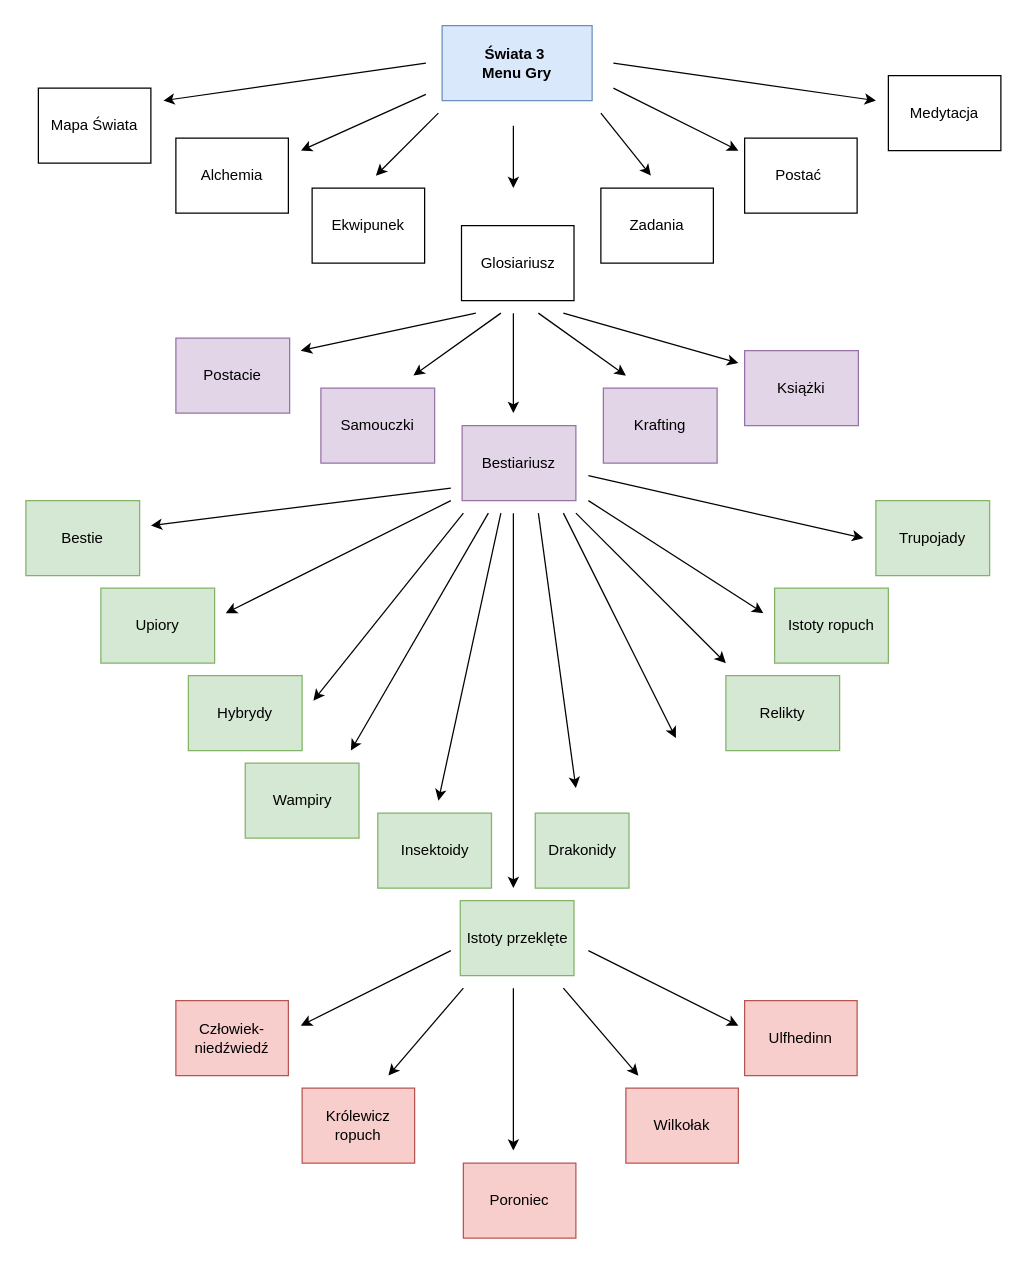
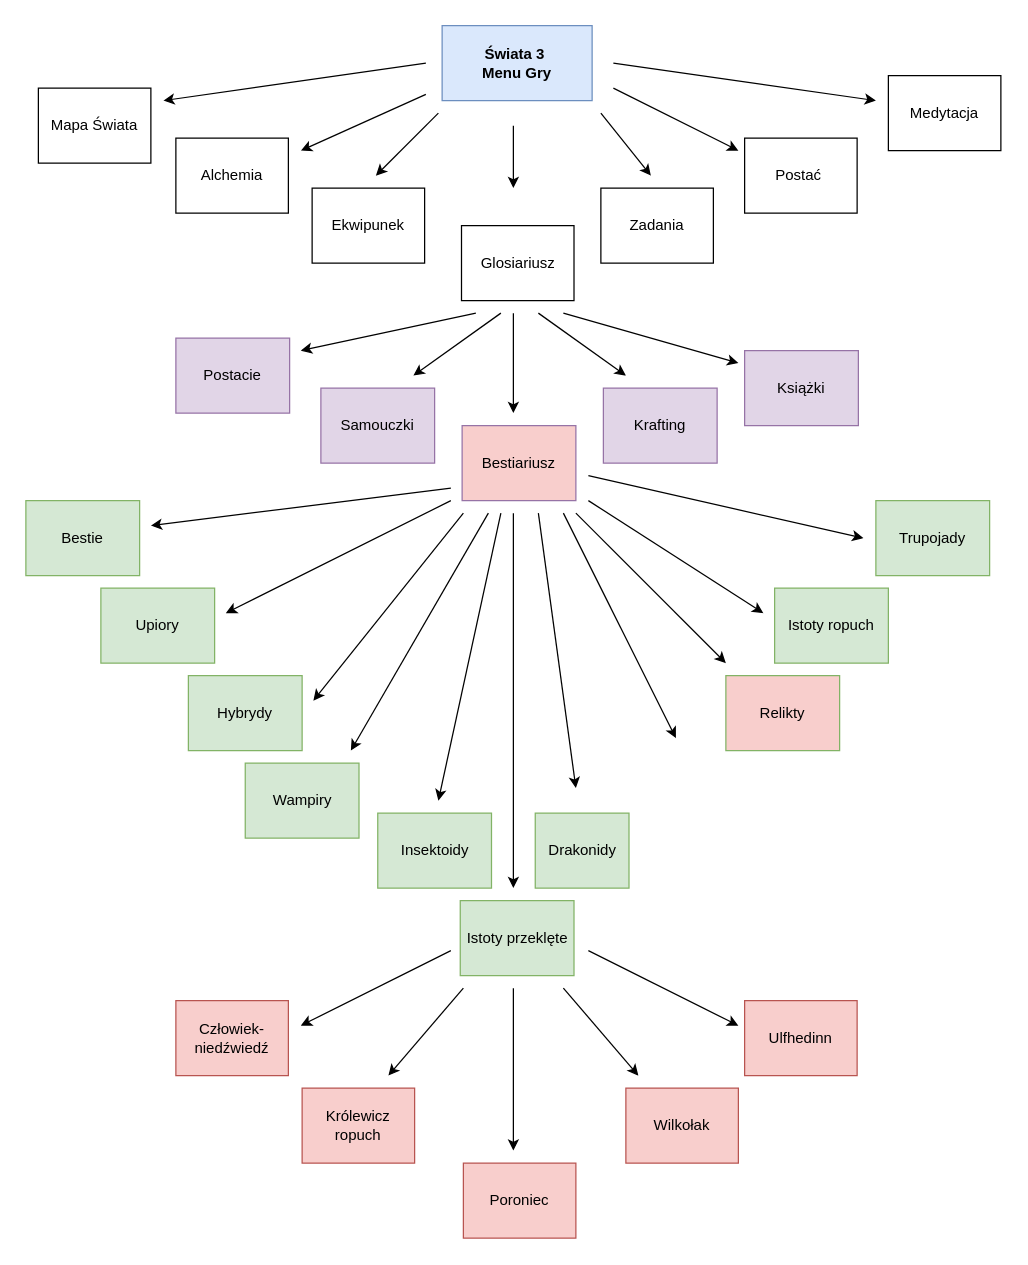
node "Bestiariusz": fillcolor #e1d5e7 -> #f8cecc
node "Relikty": fillcolor #d5e8d4 -> #f8cecc
